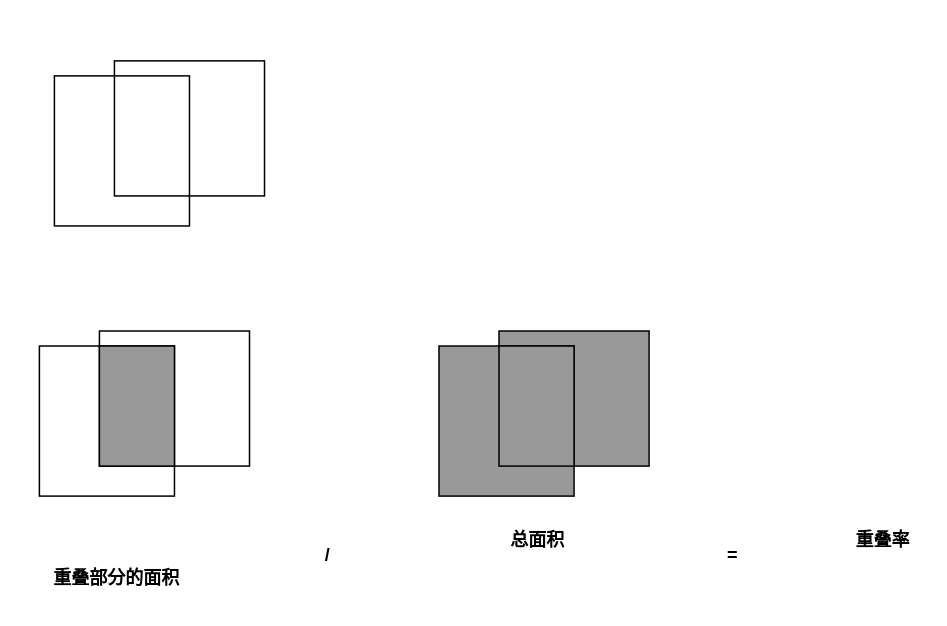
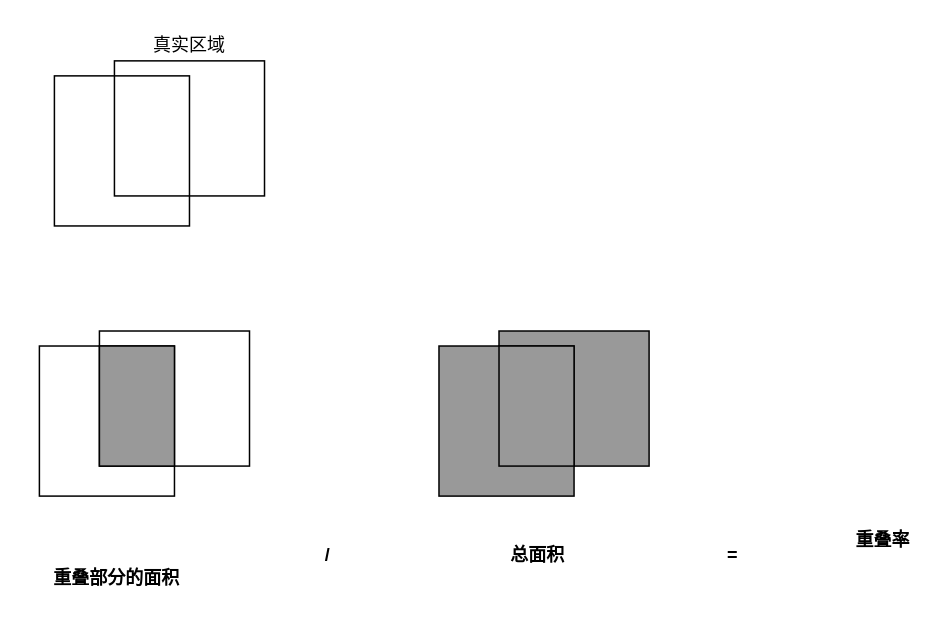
node "真实区域": added
node "总面积": moved (538, 541) -> (538, 556)
